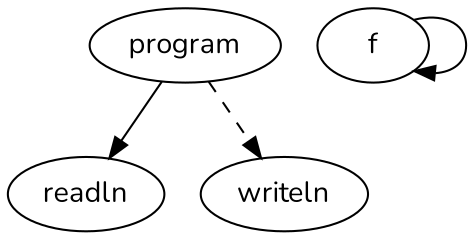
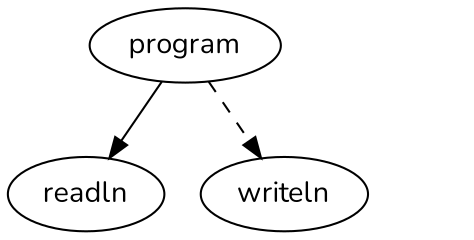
node "f": removed
